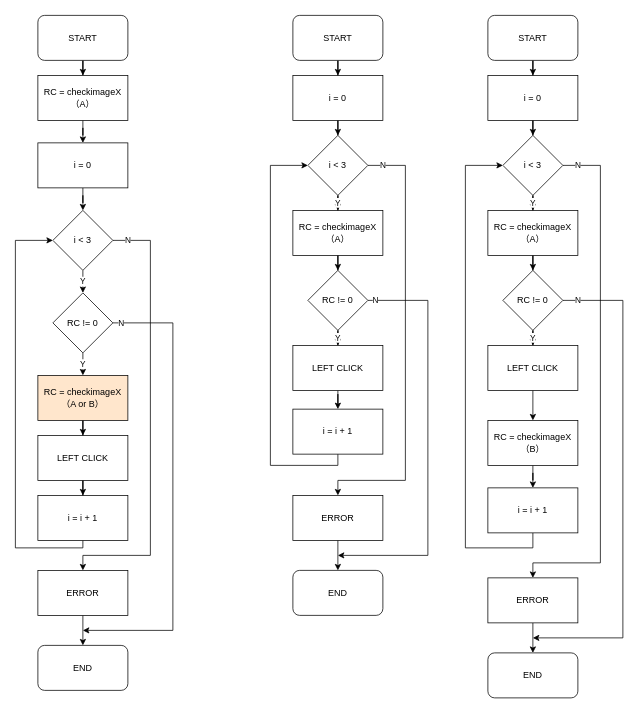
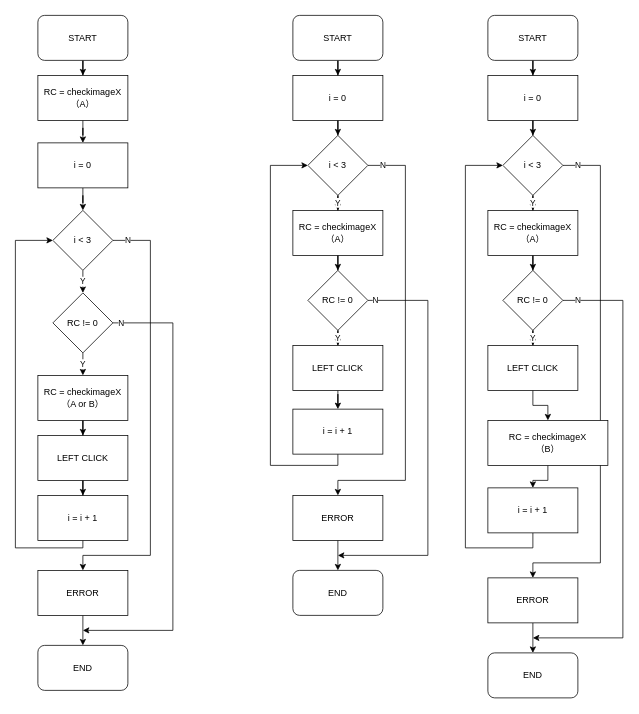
node "RC = checkimageX （A or B）": fillcolor #ffe6cc -> #ffffff
node "RC = checkimageX （B）": size 90x45 -> 120x45
